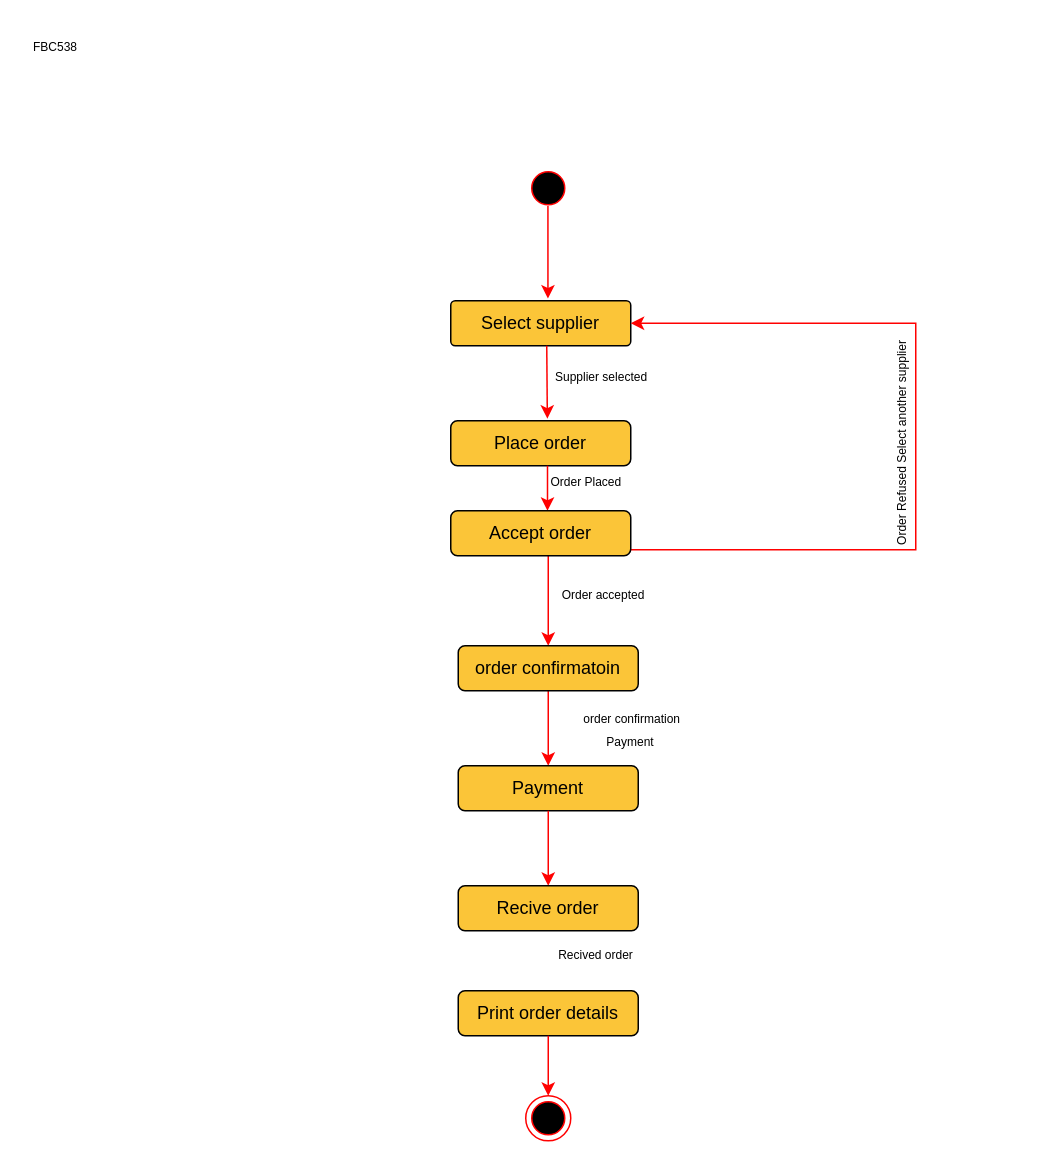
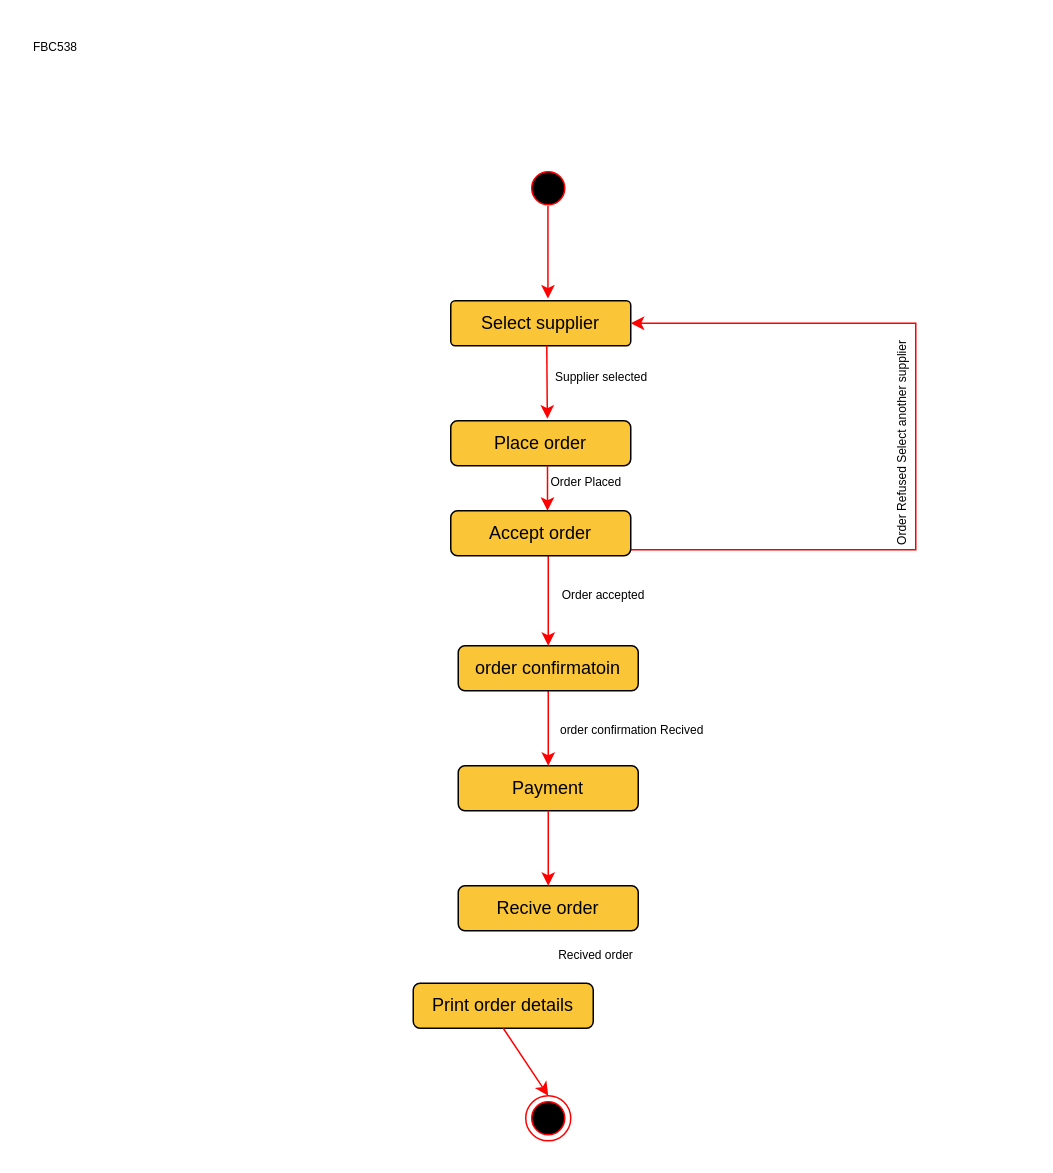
node "order confirmation Payment": label "order confirmation Payment" -> "order confirmation Recived"
node "Print order details": moved (548, 1013) -> (503, 1006)
